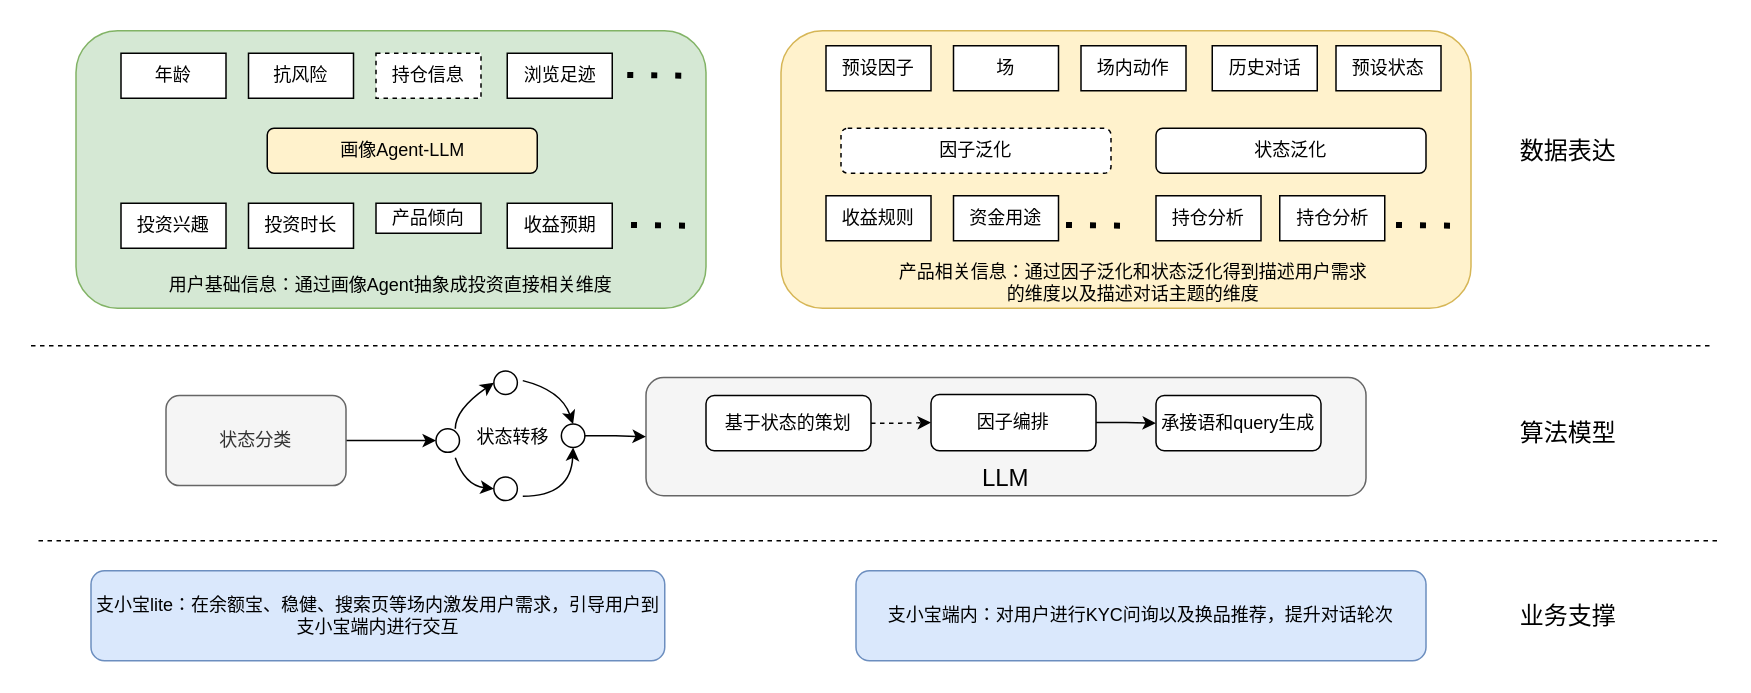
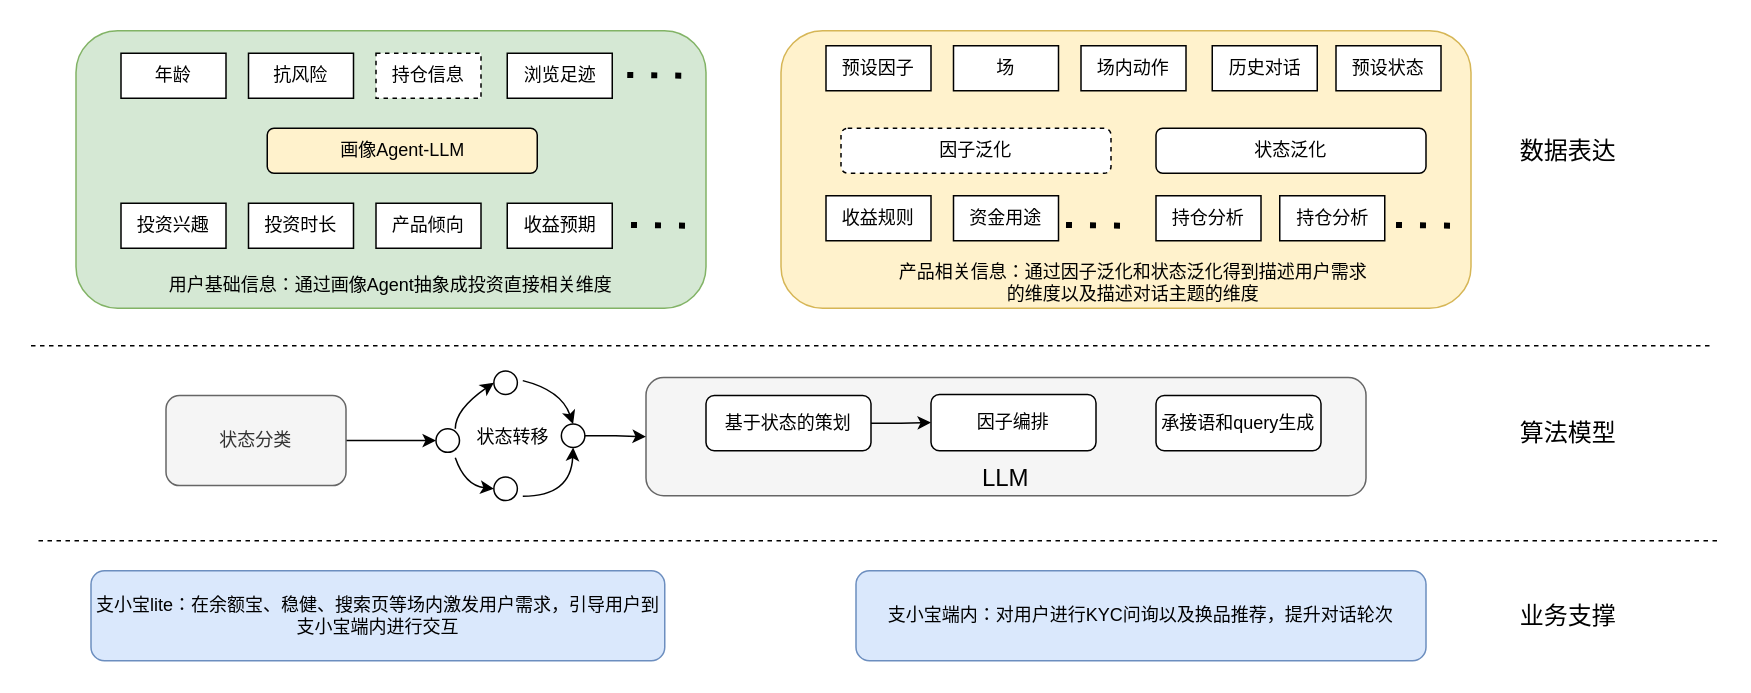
node "产品倾向": size 105x30 -> 105x45
edge "基于状态的策划" -> "因子编排": style dashed -> solid
edge "因子编排" -> "承接语和query生成": removed
